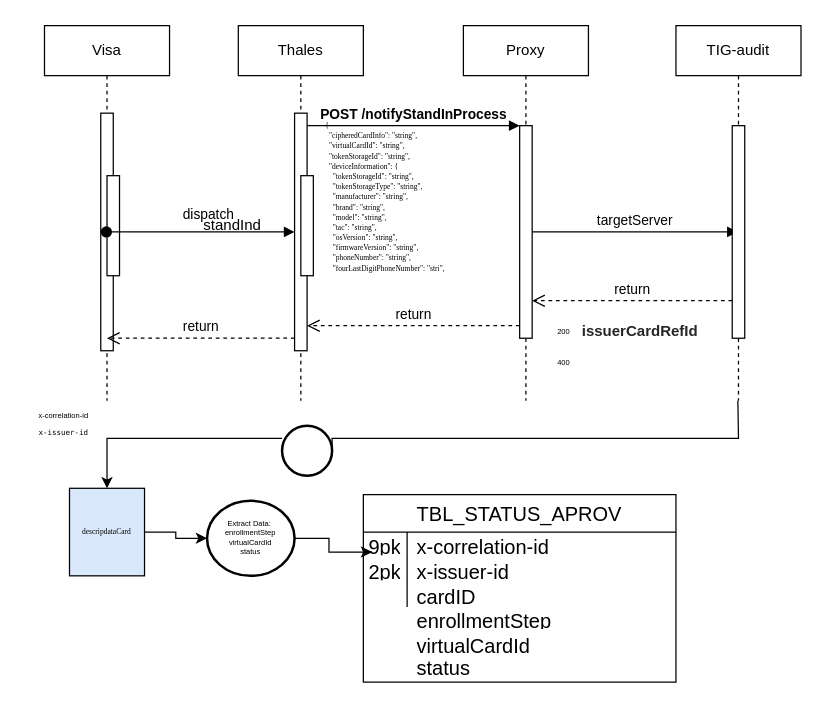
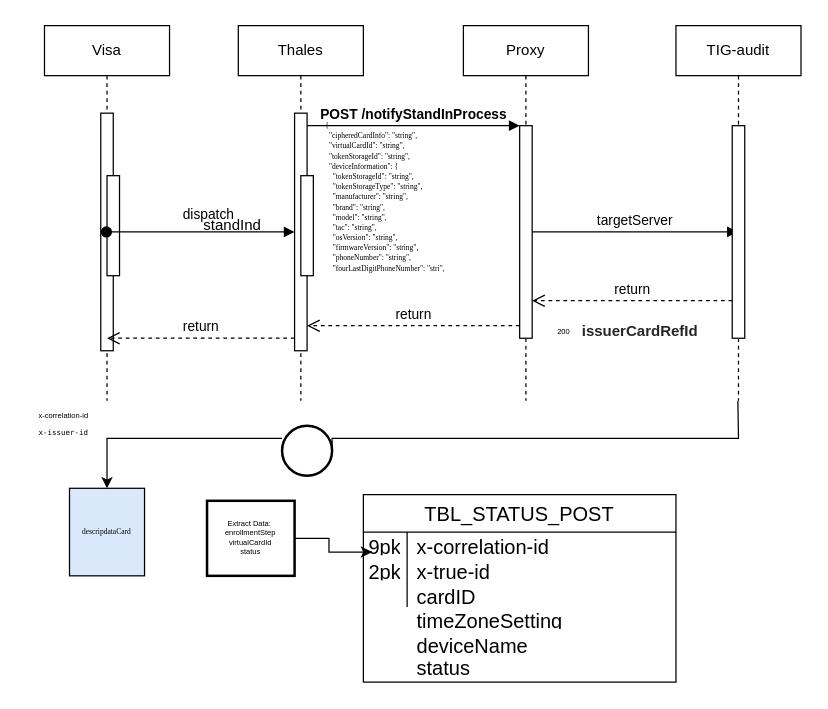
node "400": removed
node "TBL_STATUS_APROV": label "TBL_STATUS_APROV" -> "TBL_STATUS_POST"
edge "descripdataCard" -> "Extract Data: enrollmentStep virtualCardId status": removed
node "Extract Data: enrollmentStep virtualCardId status": shape ellipse -> rectangle
node "x-issuer-id": label "x-issuer-id" -> "x-true-id"
node "enrollmentStep": label "enrollmentStep" -> "timeZoneSetting"
node "virtualCardId": label "virtualCardId" -> "deviceName"
